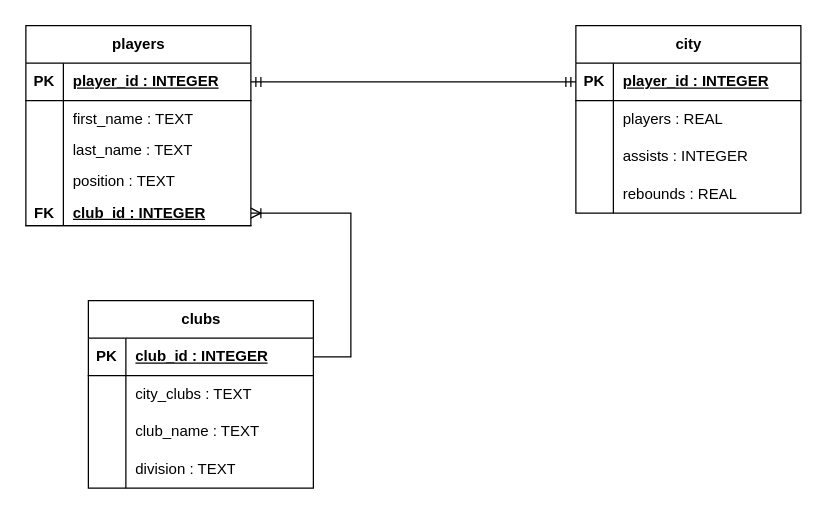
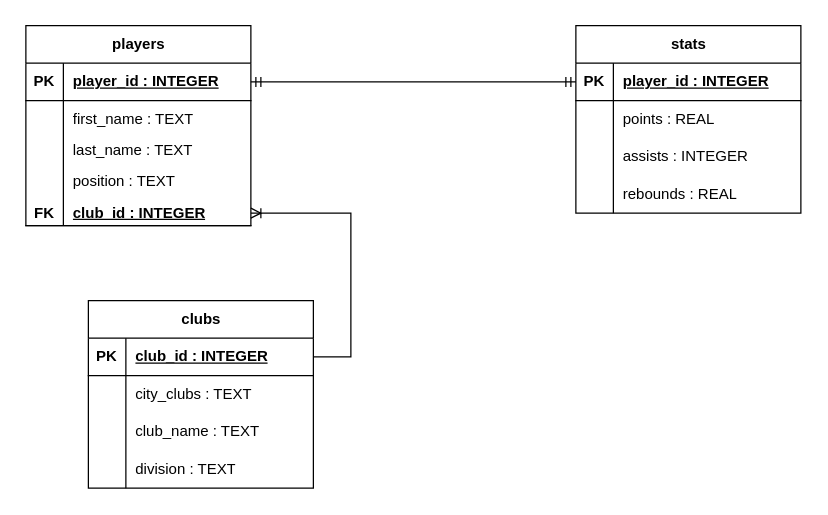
node "city": label "city" -> "stats"
node "players : REAL": label "players : REAL" -> "points : REAL"
